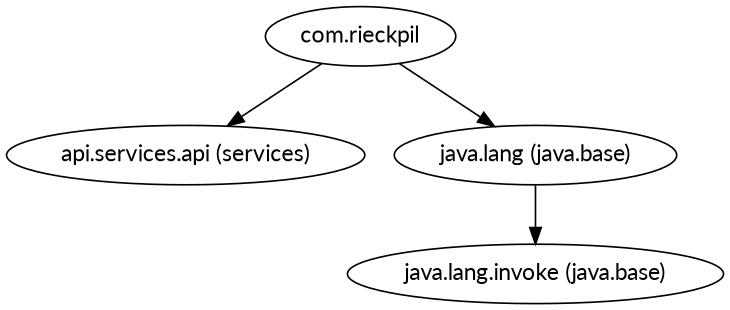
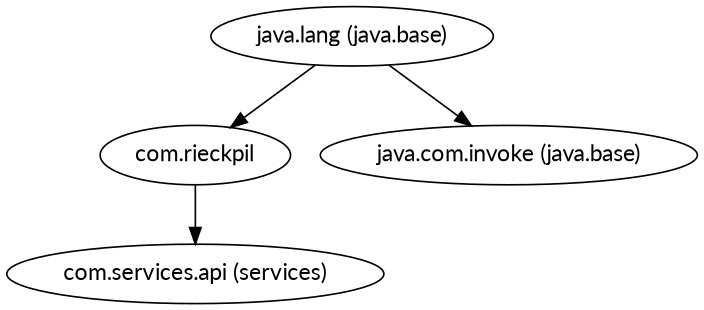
edge "com.rieckpil" -> "java.lang (java.base)": reversed
node "api.services.api (services)": label "api.services.api (services)" -> "com.services.api (services)"
node "java.lang.invoke (java.base)": label "java.lang.invoke (java.base)" -> "java.com.invoke (java.base)"
